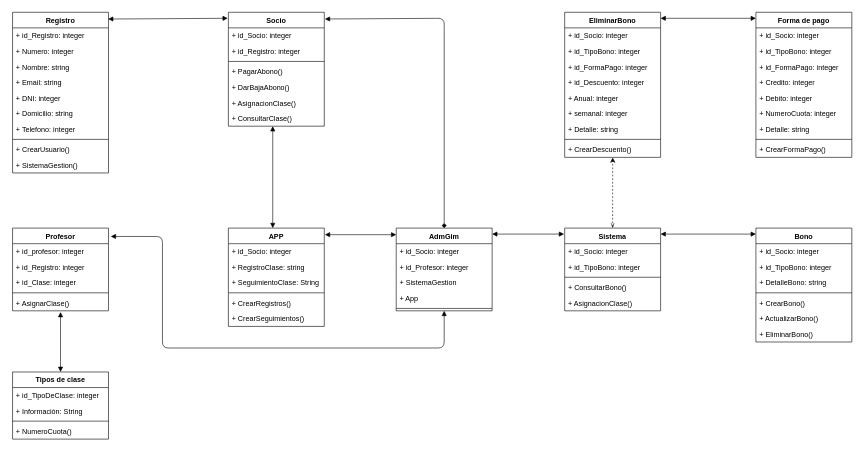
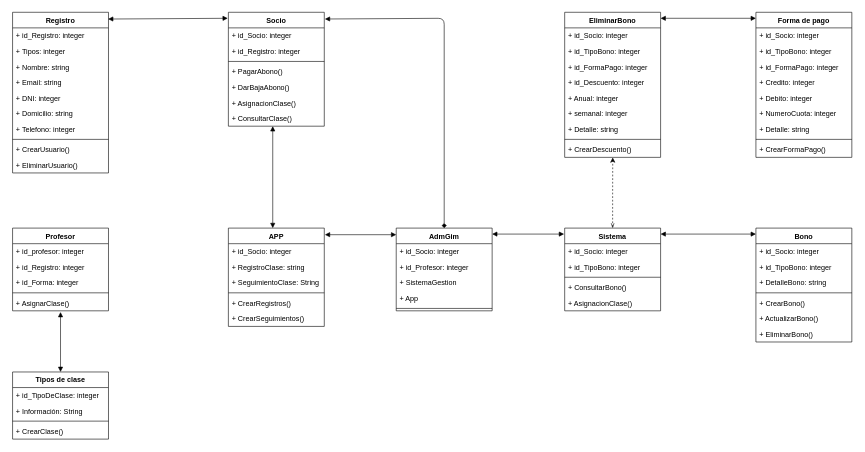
node "+ Numero: integer": label "+ Numero: integer" -> "+ Tipos: integer"
node "+ SistemaGestion()": label "+ SistemaGestion()" -> "+ EliminarUsuario()"
edge "Profesor" -- "AdmGim": removed
node "+ id_Clase: integer": label "+ id_Clase: integer" -> "+ id_Forma: integer"
node "+ NumeroCuota()": label "+ NumeroCuota()" -> "+ CrearClase()"
